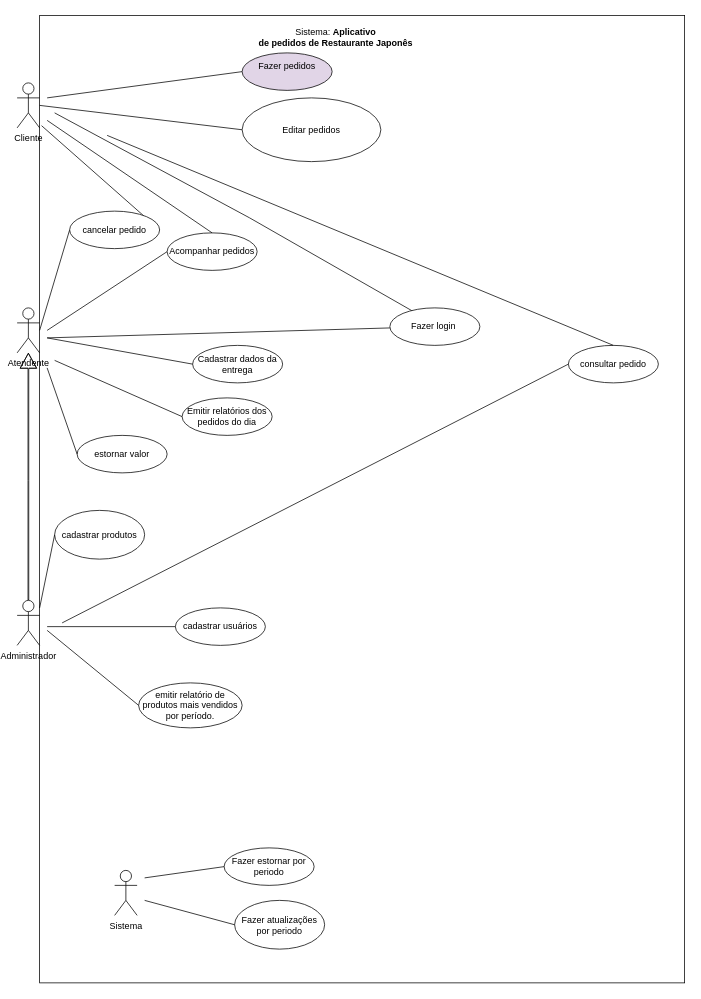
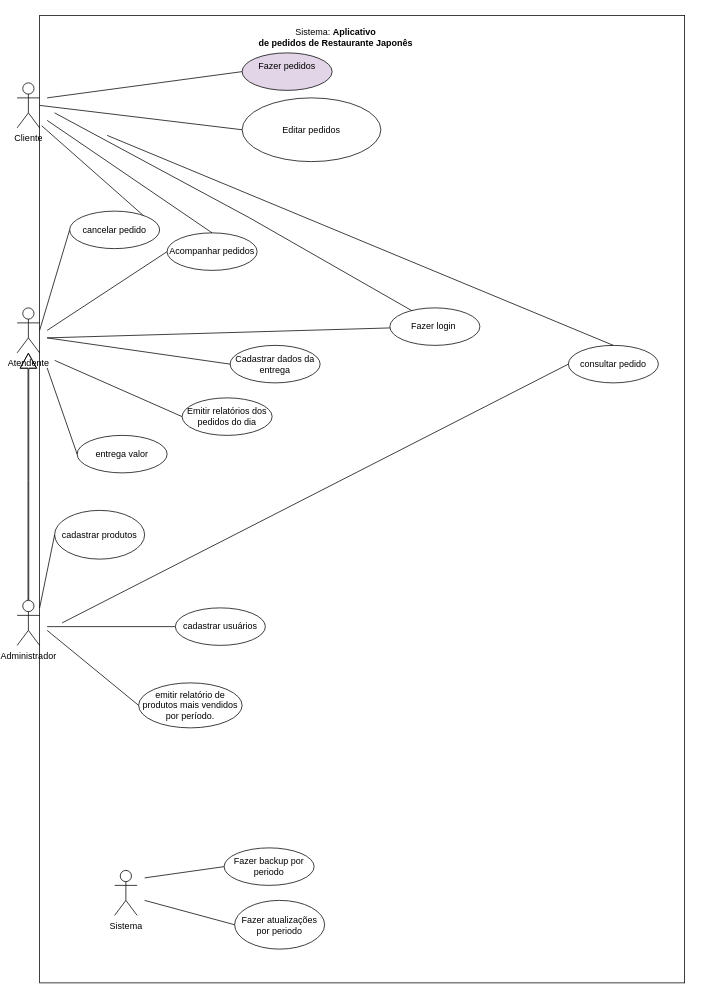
node "Cadastrar dados da entrega": moved (237, 364) -> (275, 364)
node "estornar valor": label "estornar valor" -> "entrega valor"
node "Fazer estornar por periodo": label "Fazer estornar por periodo" -> "Fazer backup por periodo"
